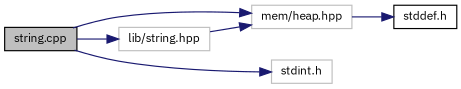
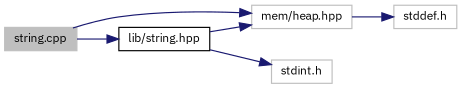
node "stddef.h": color black -> grey75
node "string.cpp": color black -> grey75
node "lib/string.hpp": color grey75 -> black
edge "string.cpp" -> "stdint.h": now "lib/string.hpp" -> "stdint.h"
